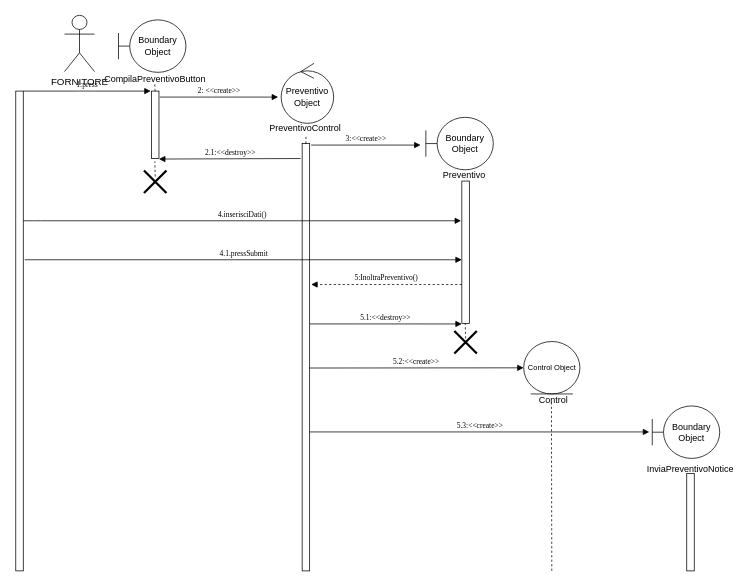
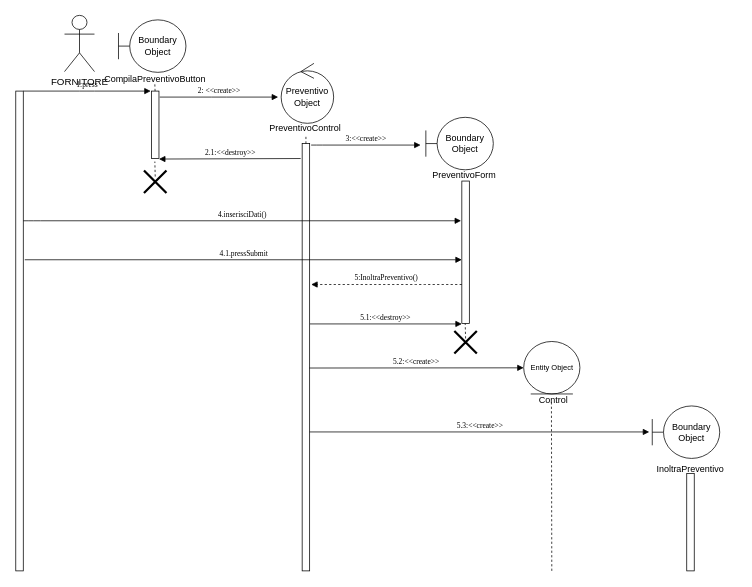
node "Preventivo": label "Preventivo" -> "PreventivoForm"
node "Control Object": label "Control Object" -> "Entity Object"
node "InviaPreventivoNotice": label "InviaPreventivoNotice" -> "InoltraPreventivo"
